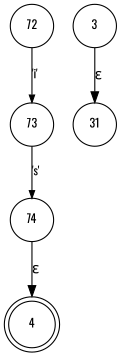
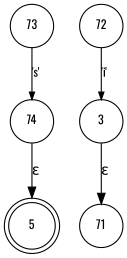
edge "72" -> "73": now "72" -> "3"
node "31": label "31" -> "71"
node "4": label "4" -> "5"
